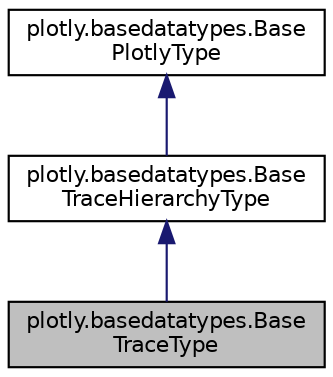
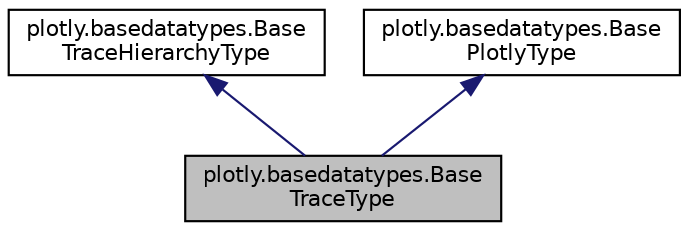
edge "plotly.basedatatypes.Base TraceHierarchyType" -> "plotly.basedatatypes.Base PlotlyType": now "plotly.basedatatypes.Base TraceType" -> "plotly.basedatatypes.Base PlotlyType"
